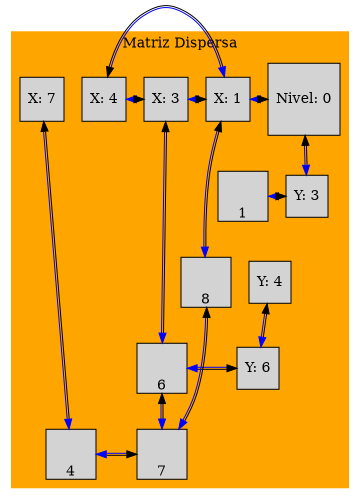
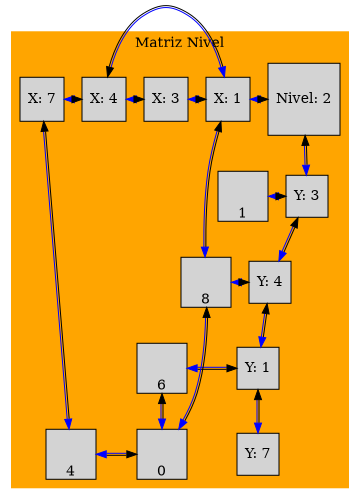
cluster "Matriz Dispersa": label "Matriz Dispersa" -> "Matriz Nivel"
edge "X: 7" -- "X: 4": added
node "Nivel: 0": label "Nivel: 0" -> "Nivel: 2"
edge "X: 3" -- "6": removed
edge "Y: 3" -- "Y: 4": added
edge "8" -- "Y: 4": added
node "Y: 6": label "Y: 6" -> "Y: 1"
node "7": label "7" -> "0"
node "Y: 7": added
